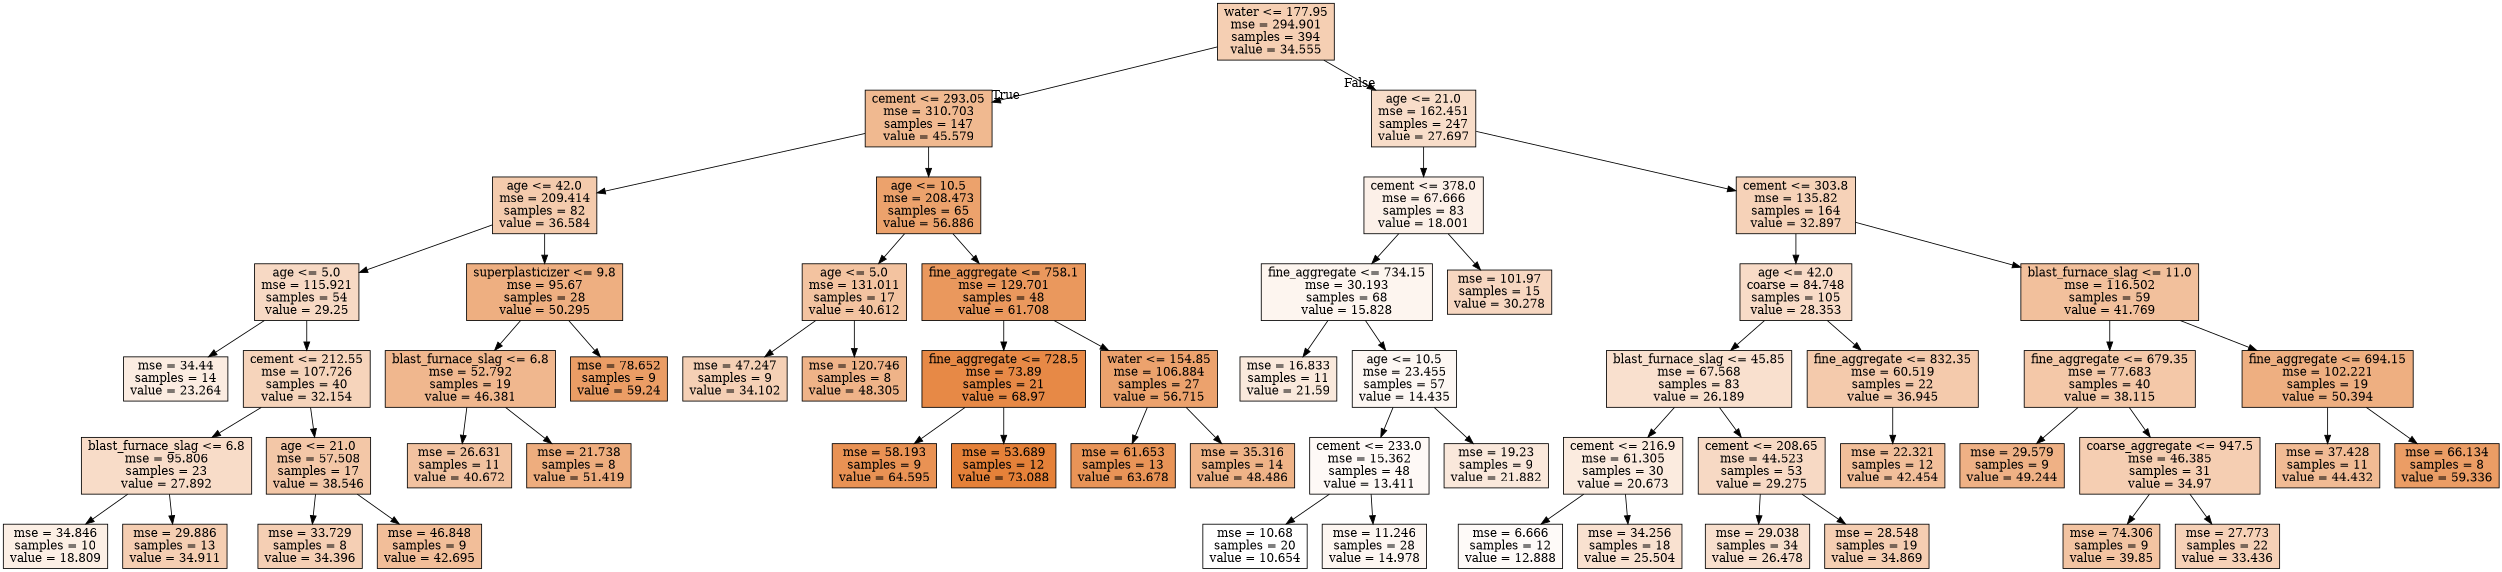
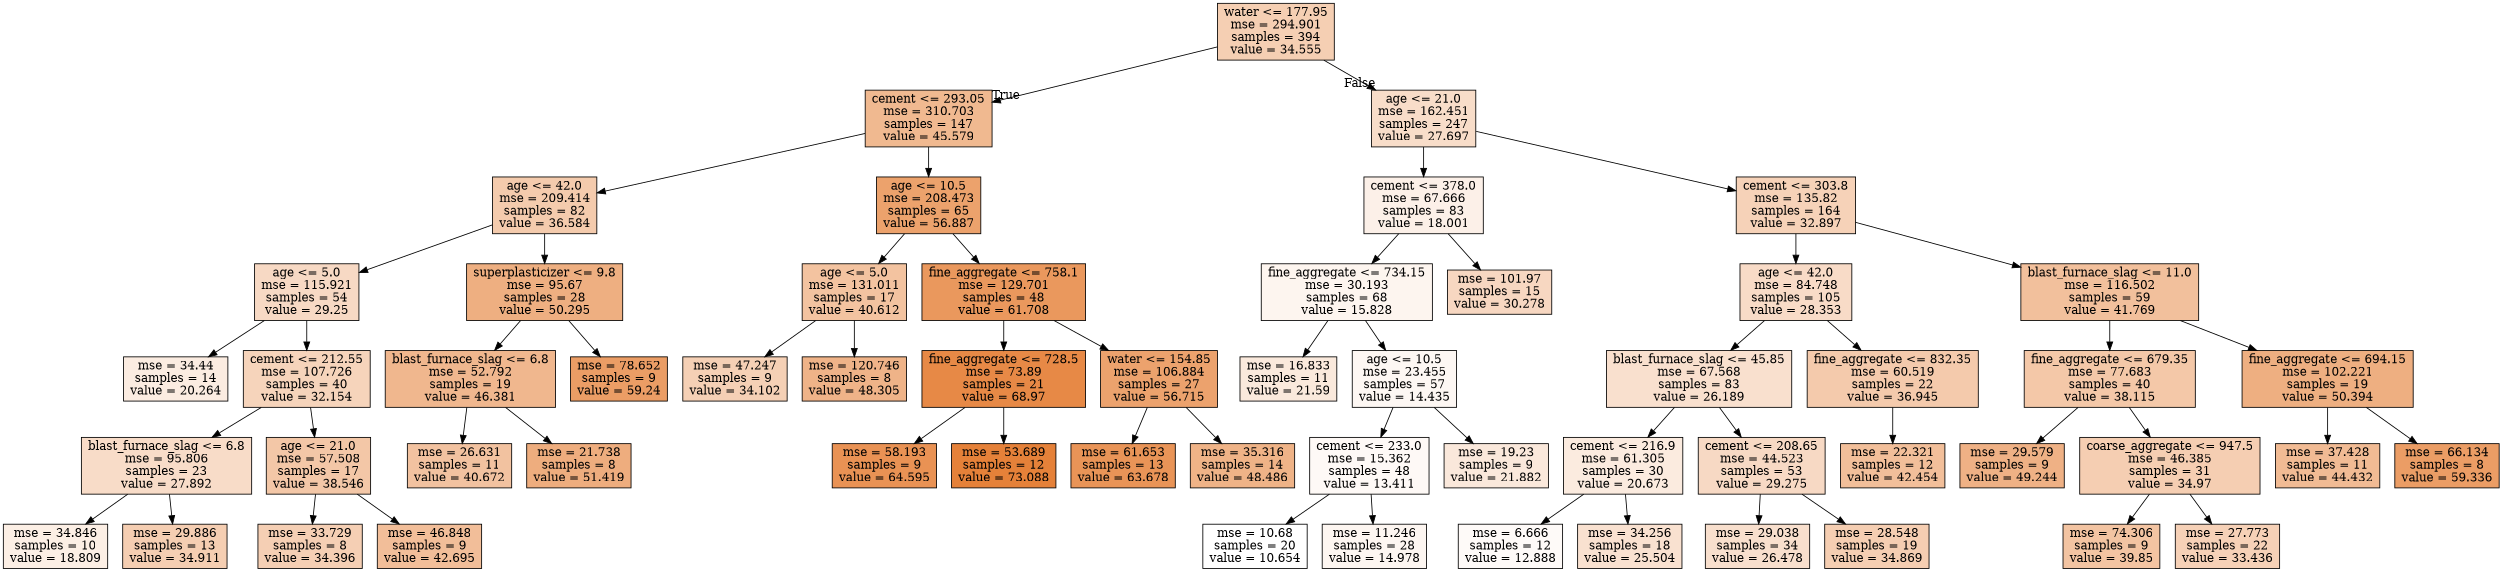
node "age <= 10.5 mse = 208.473 samples = 65 value = 56.886": label "age <= 10.5 mse = 208.473 samples = 65 value = 56.886" -> "age <= 10.5 mse = 208.473 samples = 65 value = 56.887"
node "age <= 42.0 coarse = 84.748 samples = 105 value = 28.353": label "age <= 42.0 coarse = 84.748 samples = 105 value = 28.353" -> "age <= 42.0 mse = 84.748 samples = 105 value = 28.353"
node "mse = 34.44 samples = 14 value = 23.264": label "mse = 34.44 samples = 14 value = 23.264" -> "mse = 34.44 samples = 14 value = 20.264"
